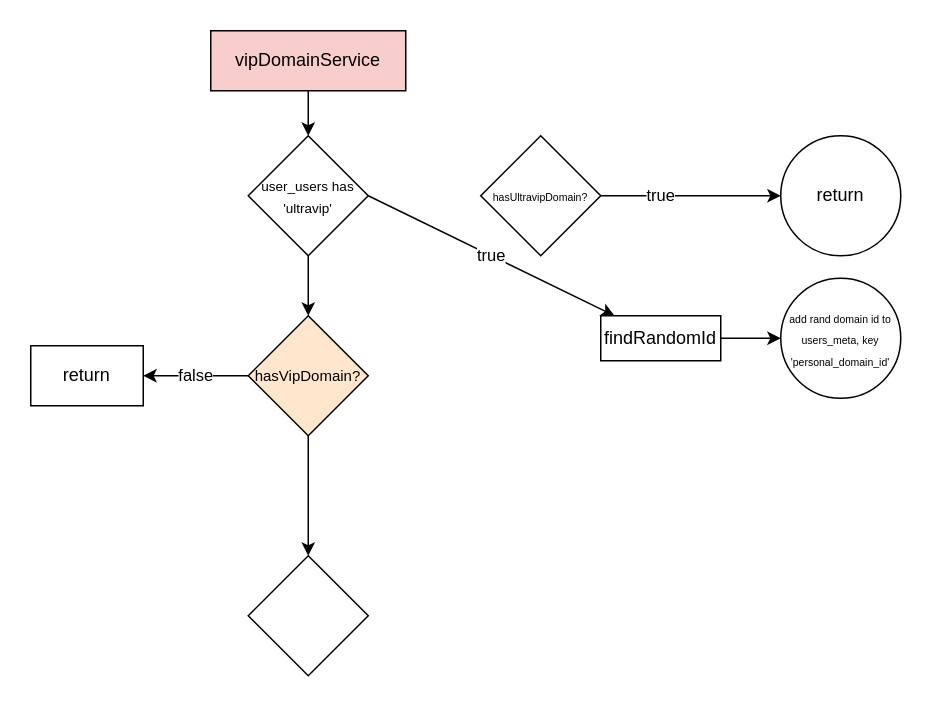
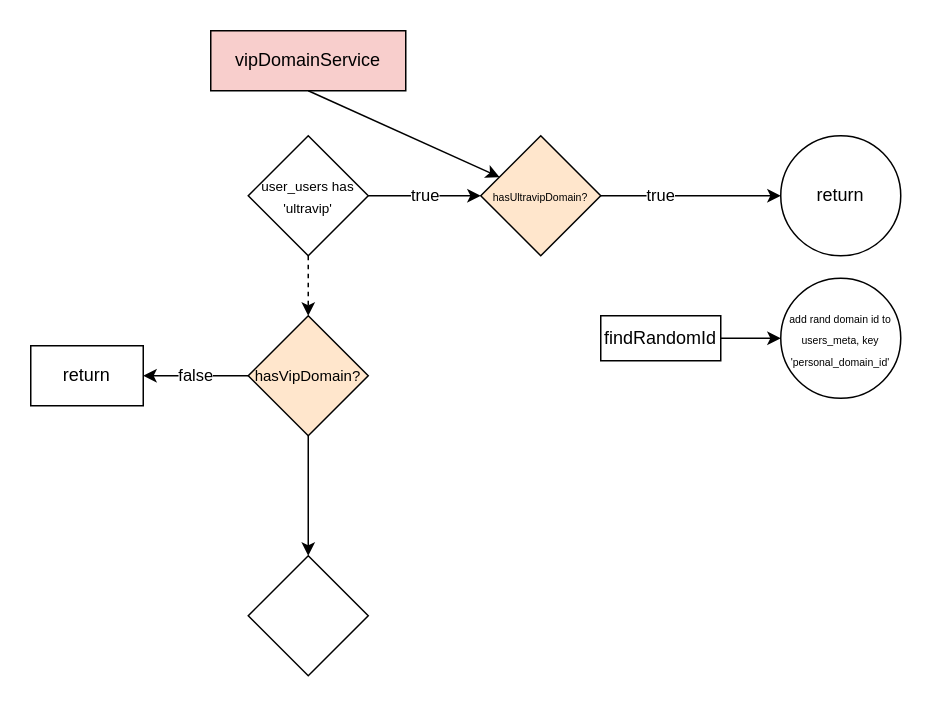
edge "vipDomainService" -> "user_users has 'ultravip'": now "vipDomainService" -> "hasUltravipDomain?"
node "hasUltravipDomain?": fillcolor #ffffff -> #ffe6cc
edge "user_users has 'ultravip'" -> "findRandomId": now "user_users has 'ultravip'" -> "hasUltravipDomain?"
edge "user_users has 'ultravip'" -> "hasVipDomain?": style solid -> dashed
